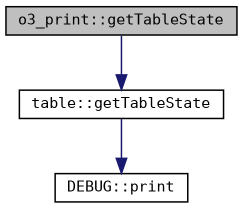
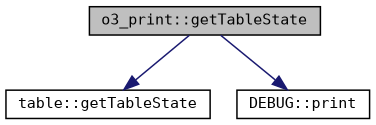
edge "table::getTableState" -> "DEBUG::print": now "o3_print::getTableState" -> "DEBUG::print"
